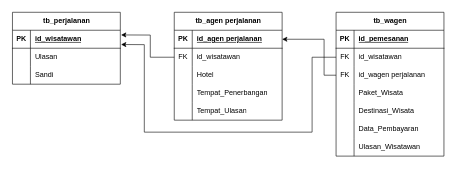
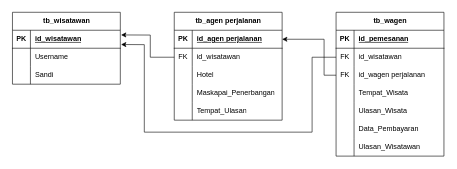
node "tb_perjalanan": label "tb_perjalanan" -> "tb_wisatawan"
node "Ulasan": label "Ulasan" -> "Username"
node "Tempat_Penerbangan": label "Tempat_Penerbangan" -> "Maskapai_Penerbangan"
node "Paket_Wisata": label "Paket_Wisata" -> "Tempat_Wisata"
node "Destinasi_Wisata": label "Destinasi_Wisata" -> "Ulasan_Wisata"
